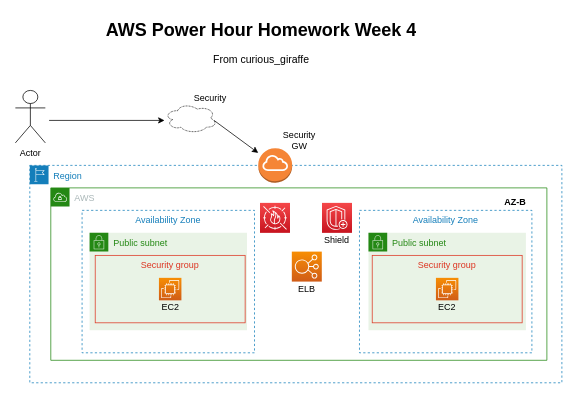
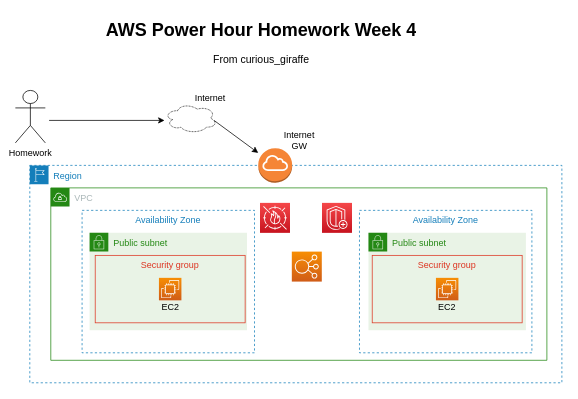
node "Security": label "Security" -> "Internet"
node "Security GW": label "Security GW" -> "Internet GW"
node "Actor": label "Actor" -> "Homework"
node "AWS": label "AWS" -> "VPC"
node "AZ-B": removed
node "Shield": removed
node "ELB": removed
